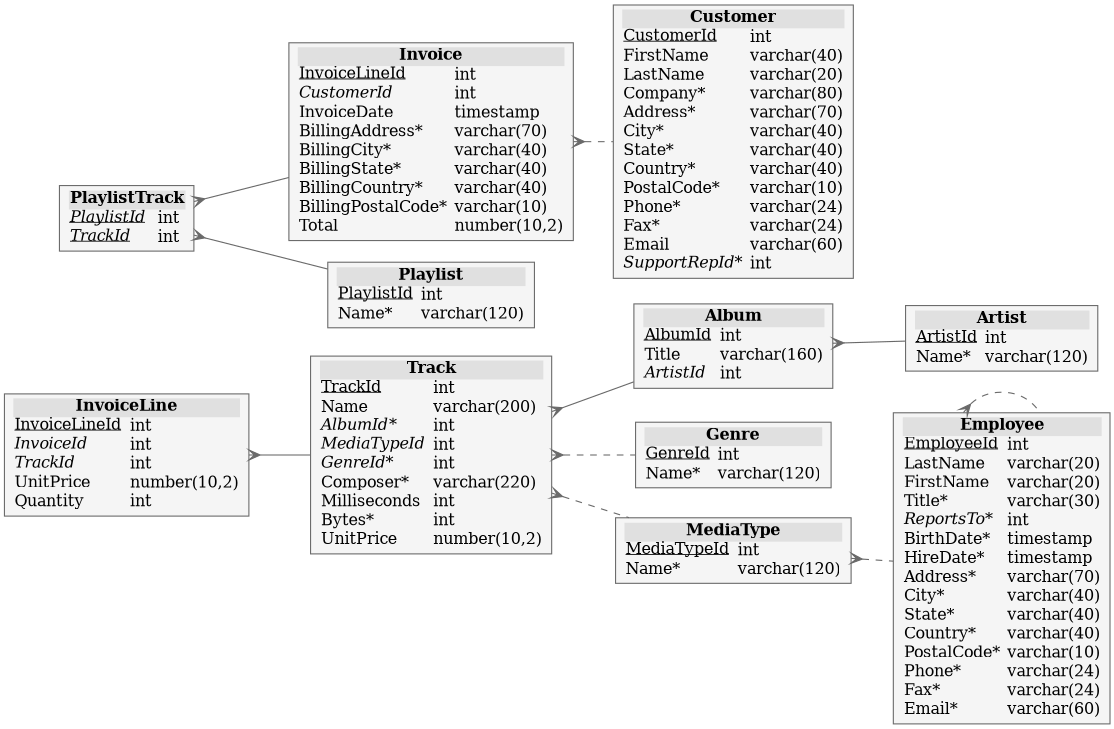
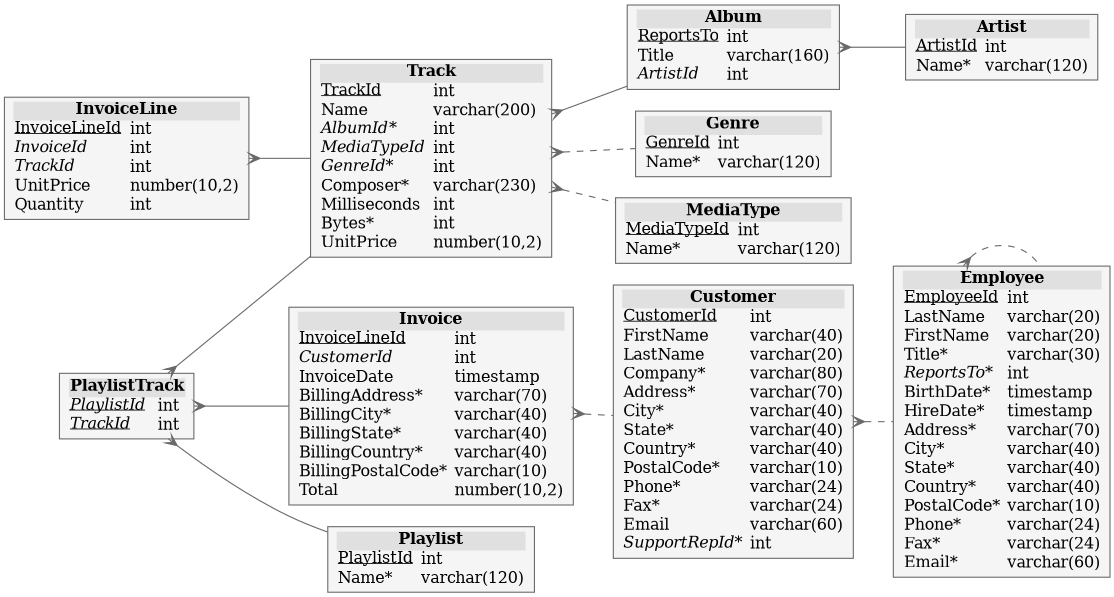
edge "Track" -- "PlaylistTrack": added
node "Album": text "AlbumId" -> "ReportsTo"
node "Track": text "varchar(220)" -> "varchar(230)"
edge "MediaType" -- "Employee": now "Customer" -- "Employee"
